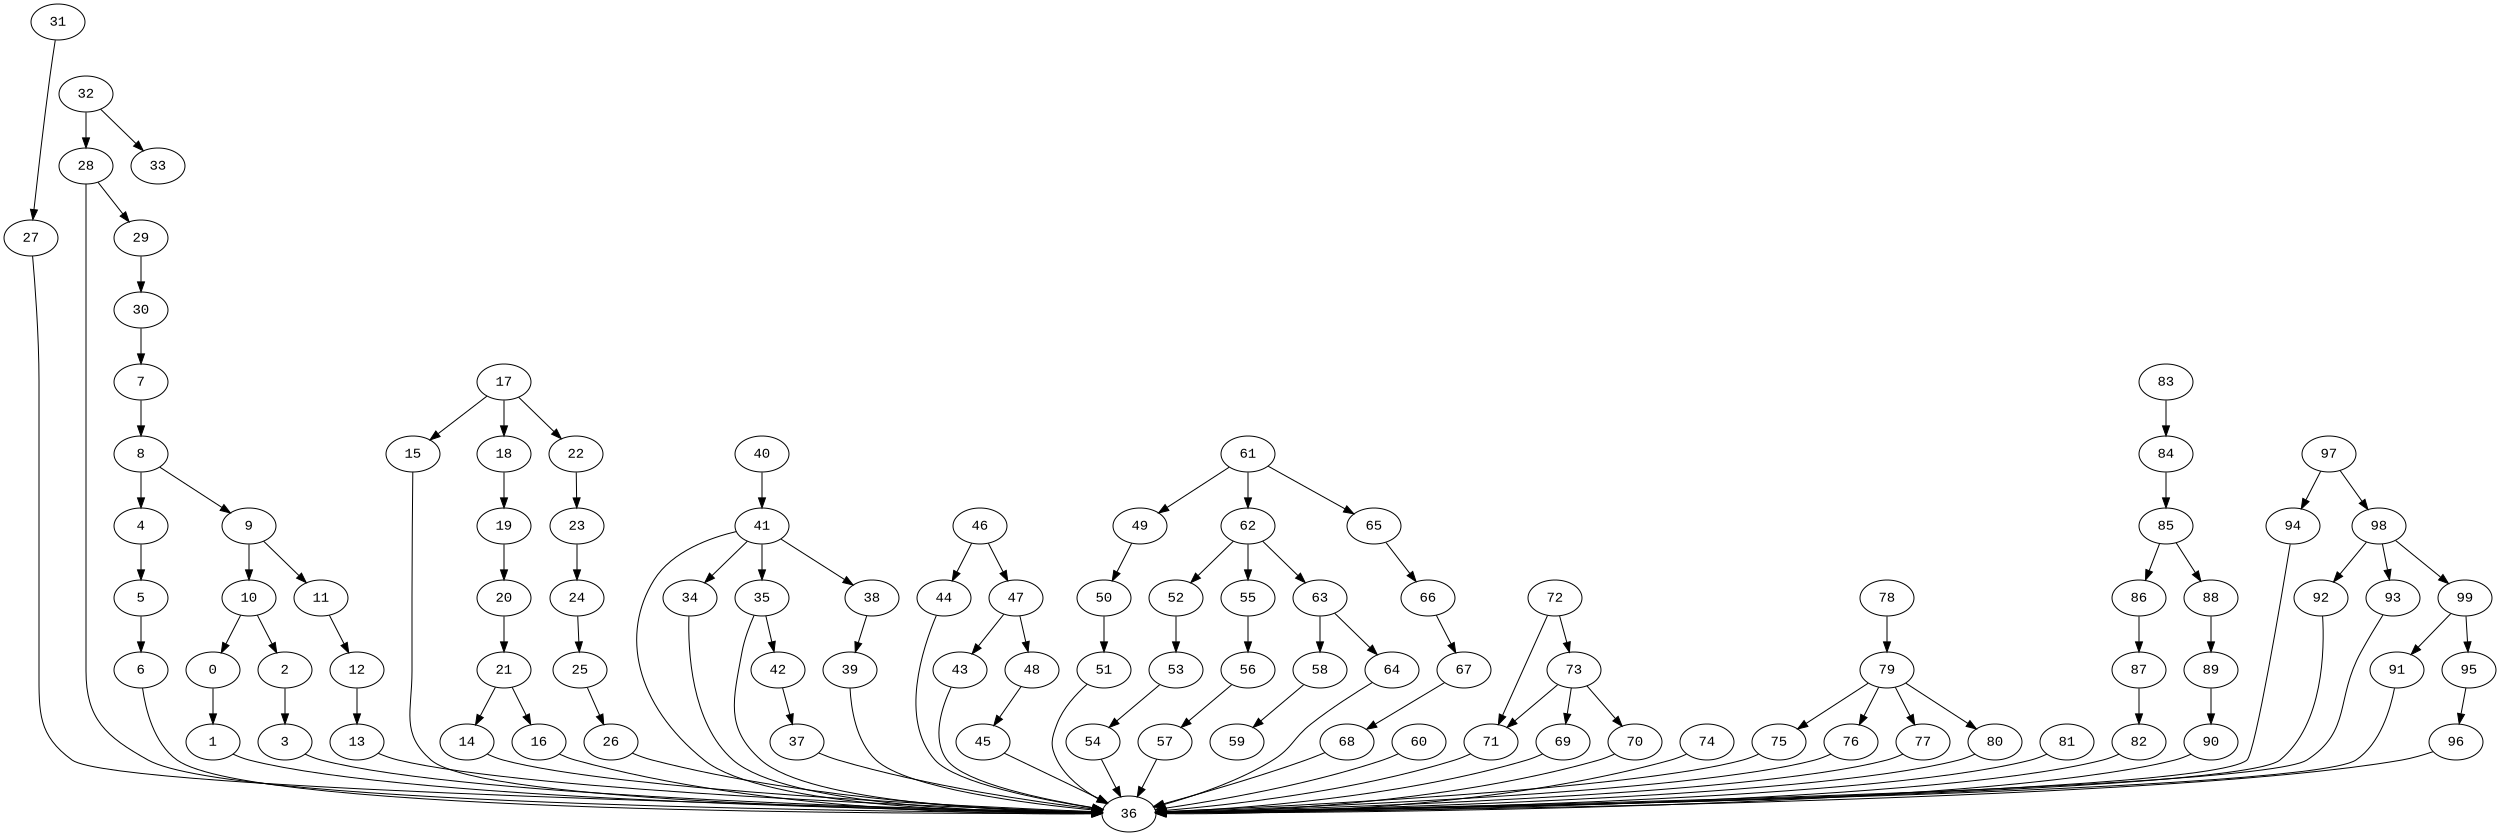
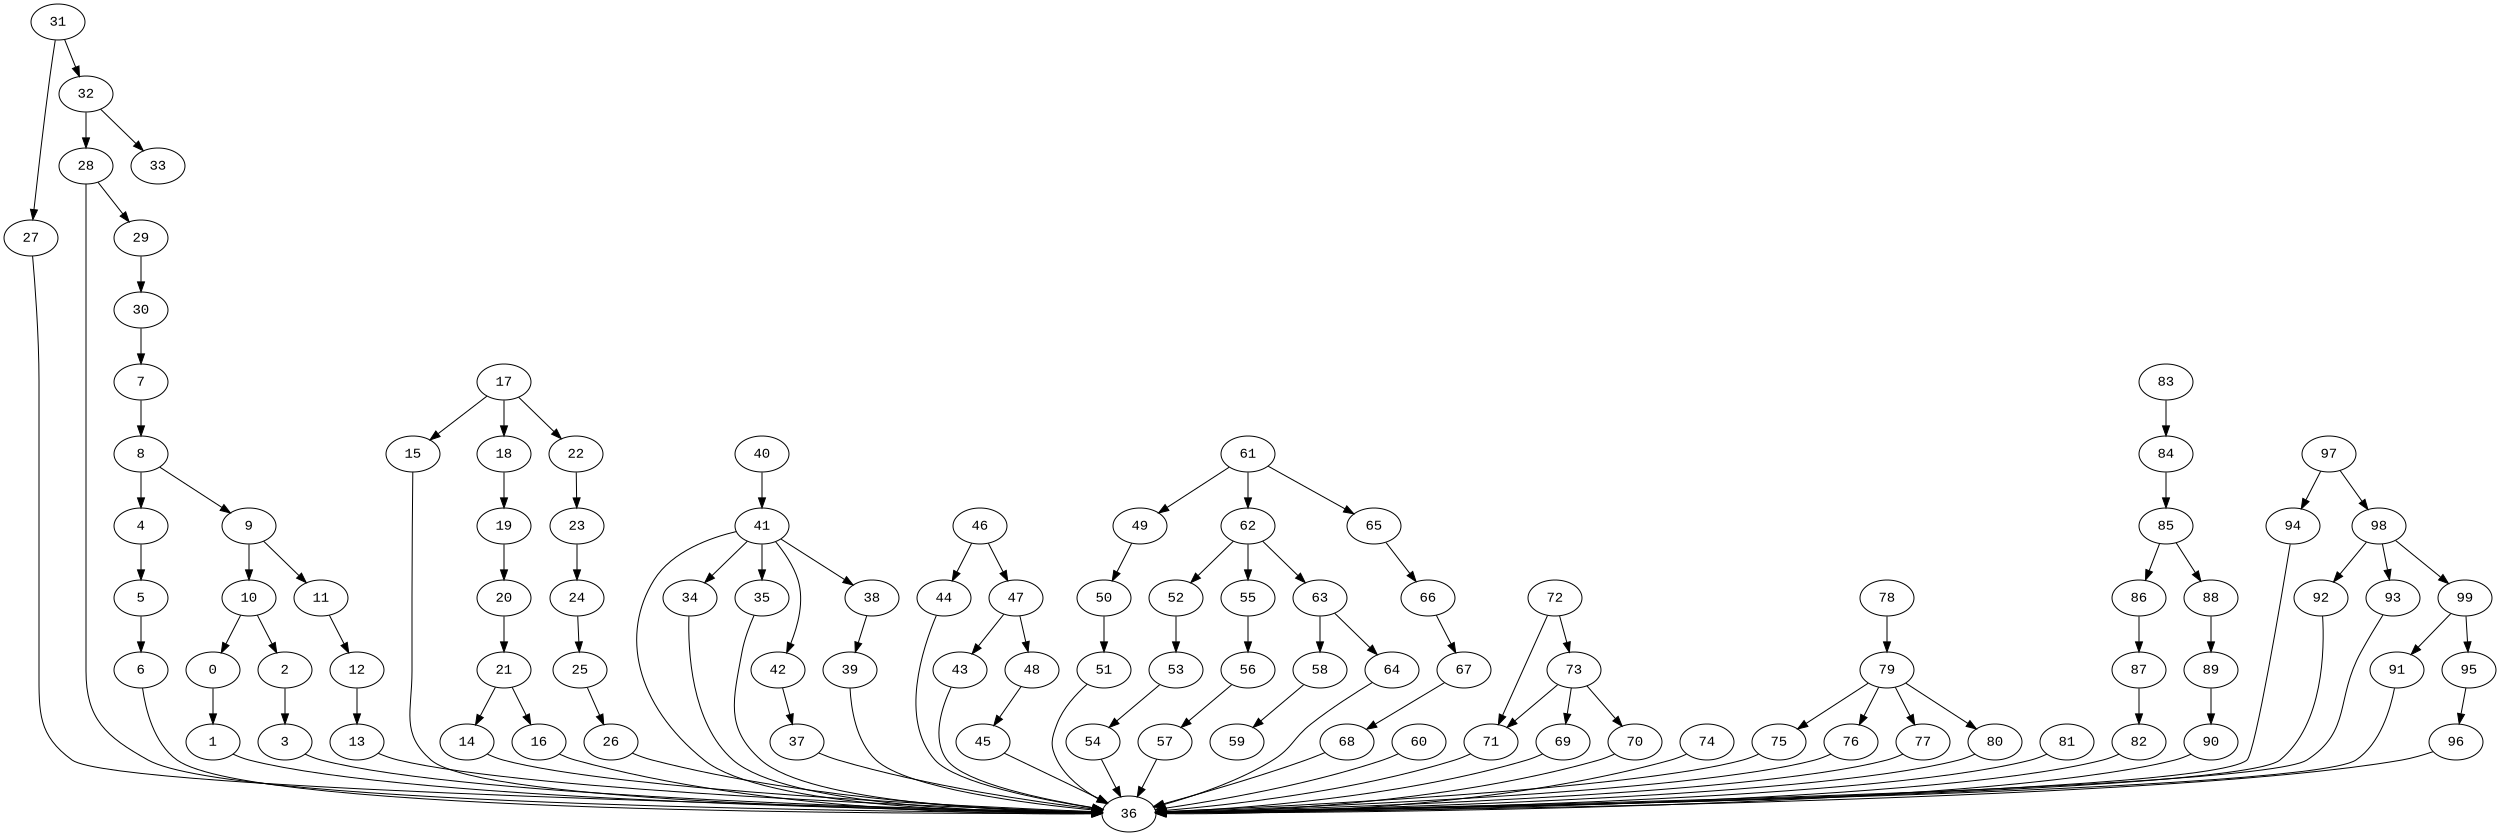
edge "31" -> "32": added
edge "35" -> "42": now "41" -> "42"
